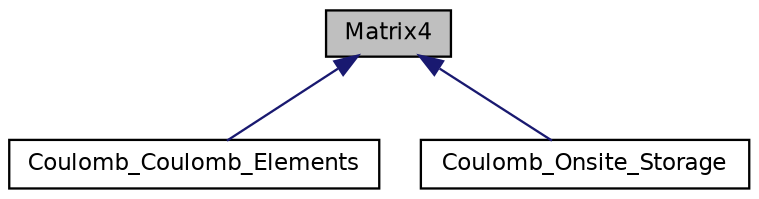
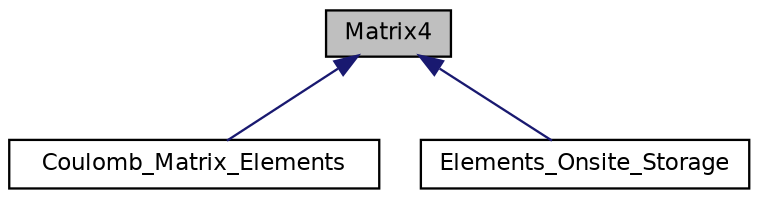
node "Coulomb_Coulomb_Elements": label "Coulomb_Coulomb_Elements" -> "Coulomb_Matrix_Elements"
node "Coulomb_Onsite_Storage": label "Coulomb_Onsite_Storage" -> "Elements_Onsite_Storage"
